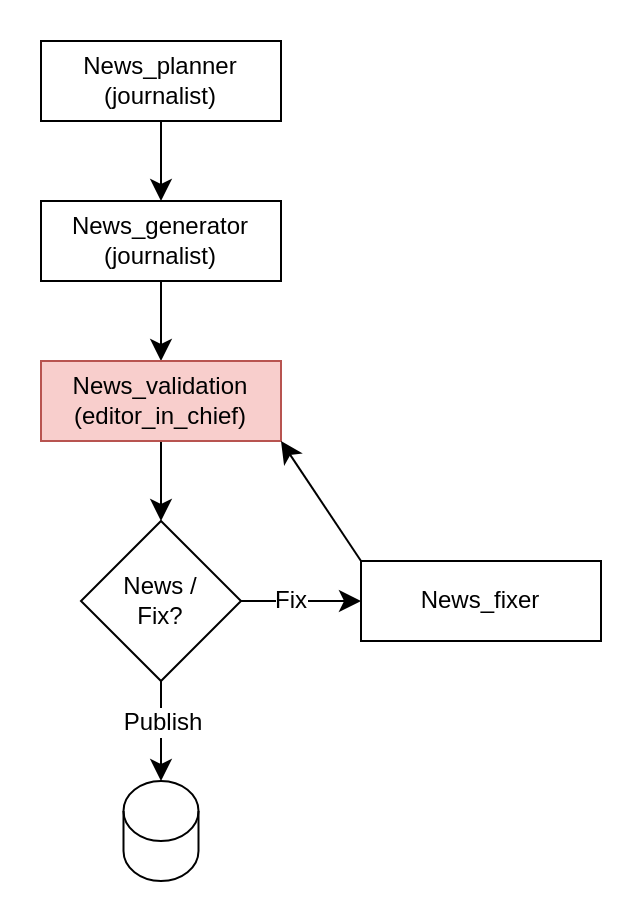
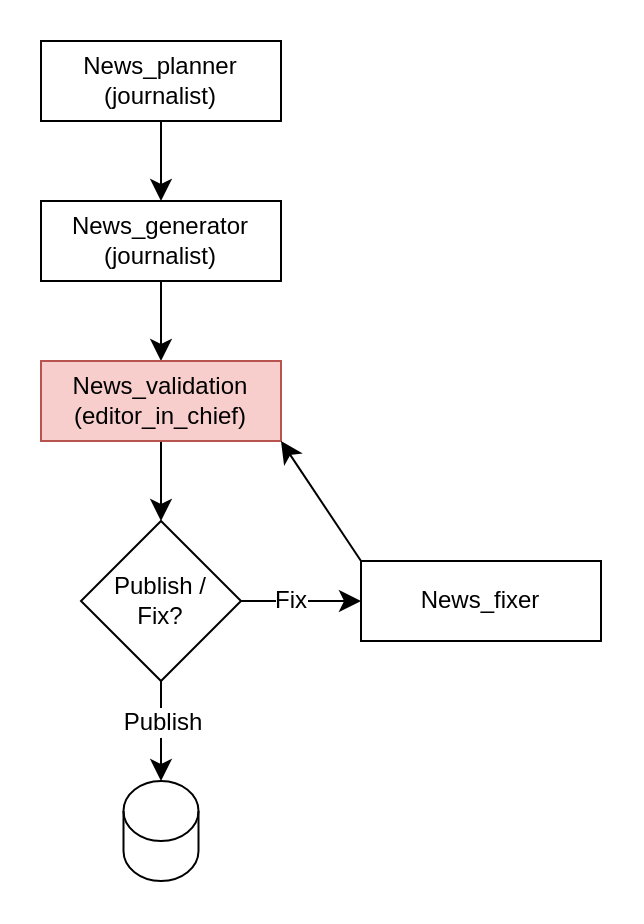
node "News / Fix?": label "News / Fix?" -> "Publish / Fix?"
